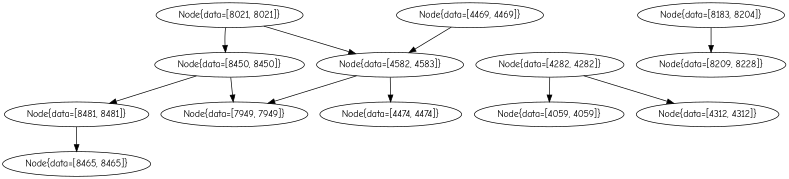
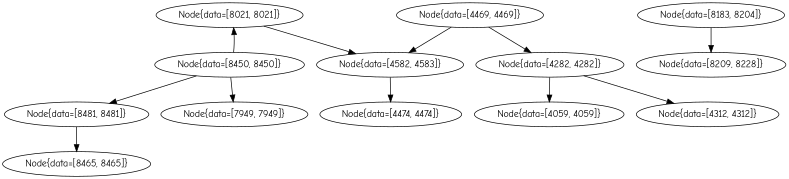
edge "Node{data=[8021, 8021]}" -> "Node{data=[8450, 8450]}": reversed
edge "Node{data=[4469, 4469]}" -> "Node{data=[4282, 4282]}": added
edge "Node{data=[4582, 4583]}" -> "Node{data=[7949, 7949]}": removed
